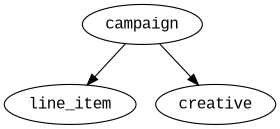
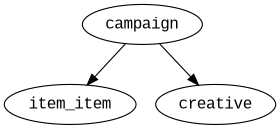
node "line_item": label "line_item" -> "item_item"
